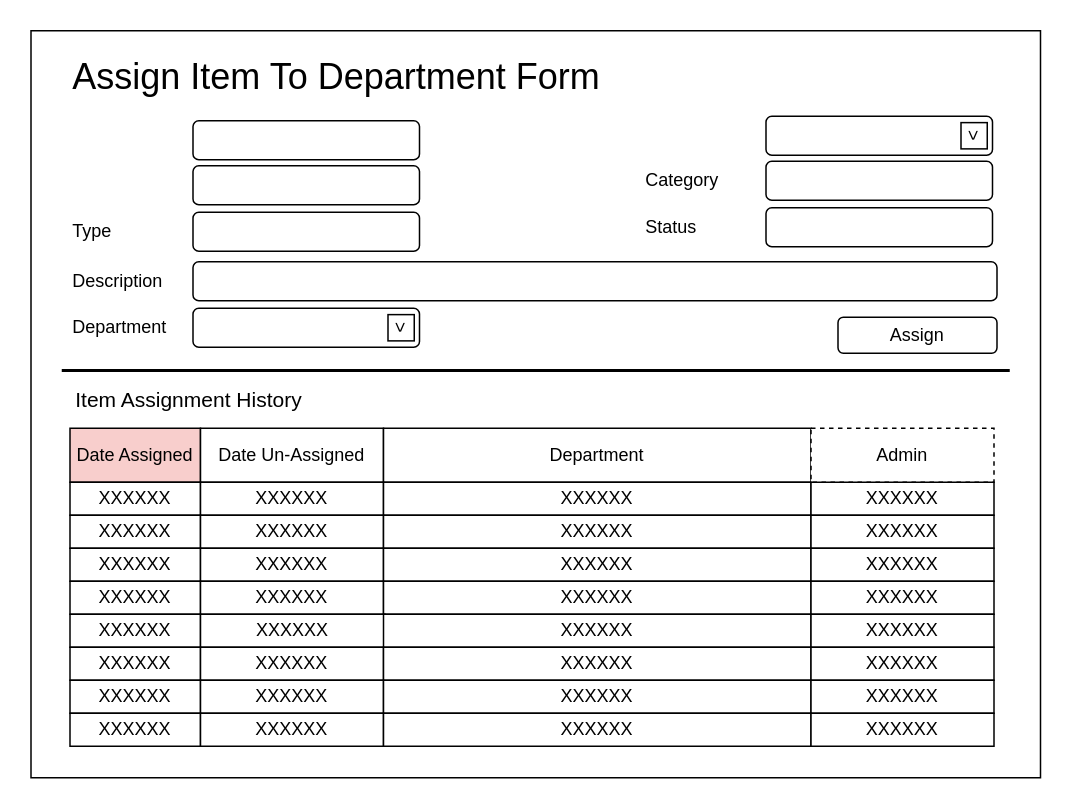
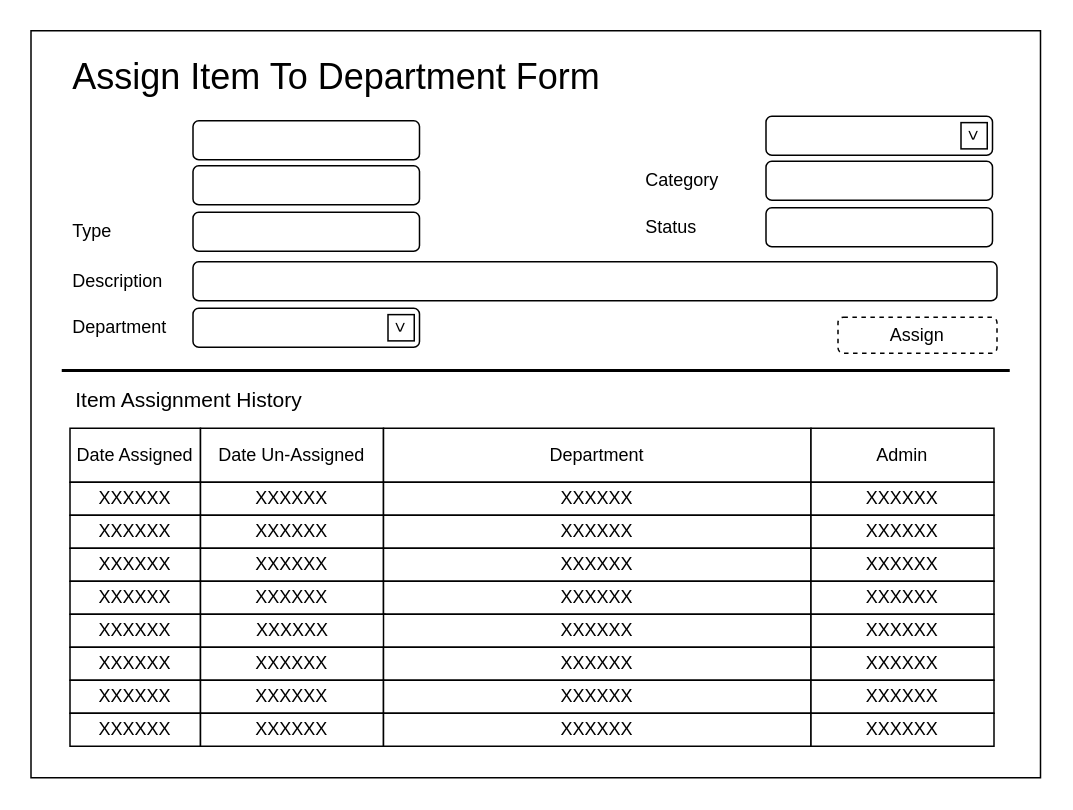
node "Assign": style solid -> dashed
node "Date Assigned": fillcolor #f8cecc -> #ffffff
node "Admin": style dashed -> solid
